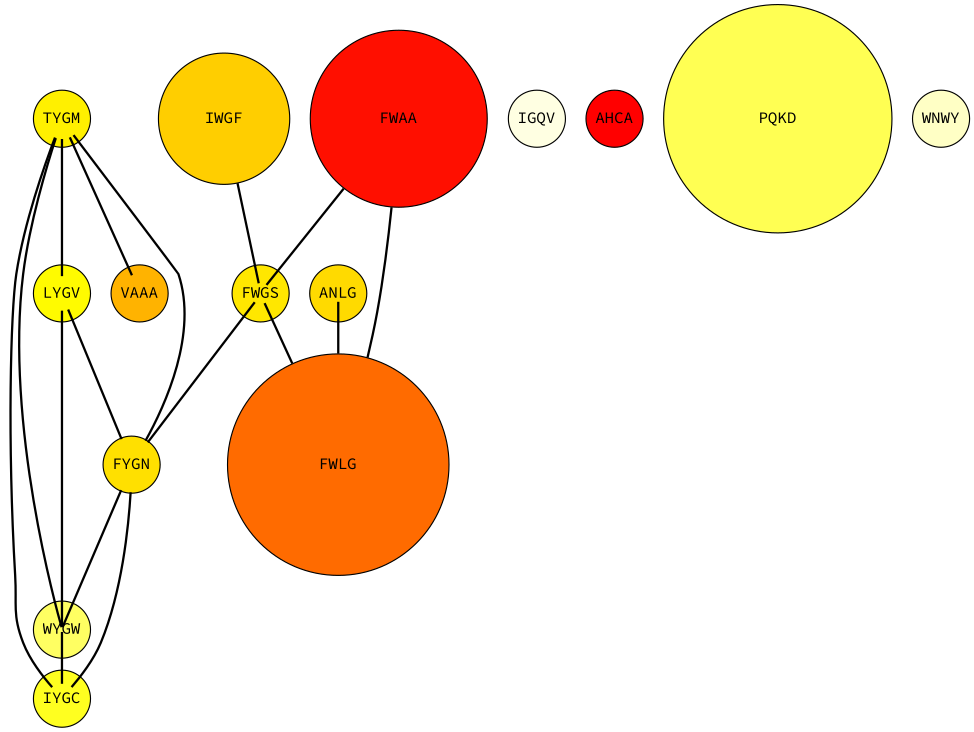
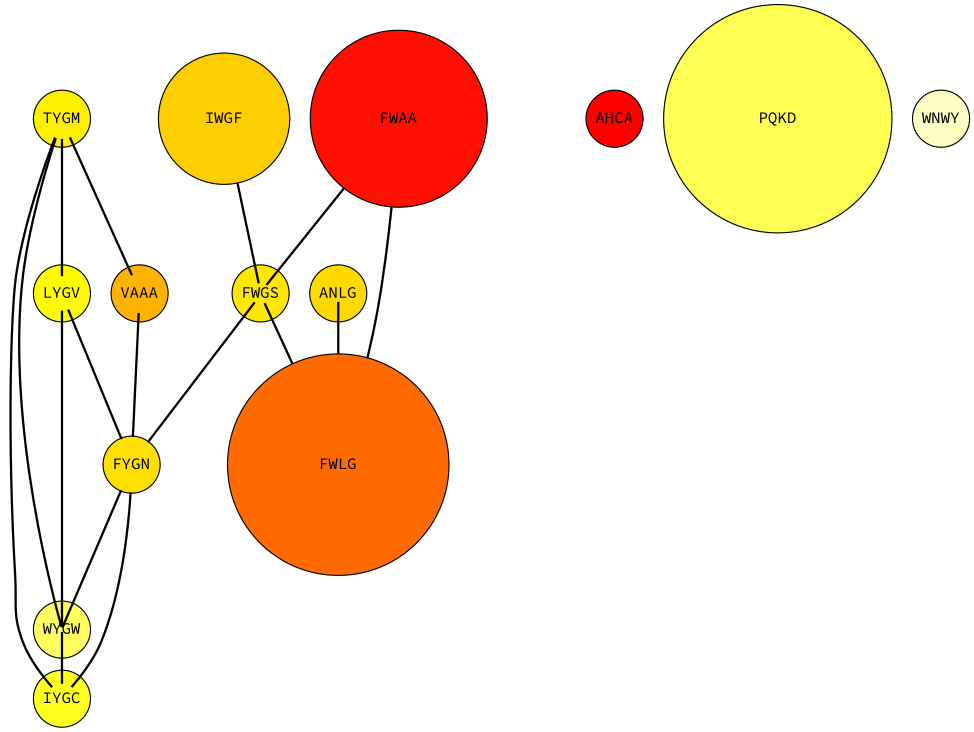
node "IGQV": removed
edge "TYGM" -- "FYGN": now "VAAA" -- "FYGN"
